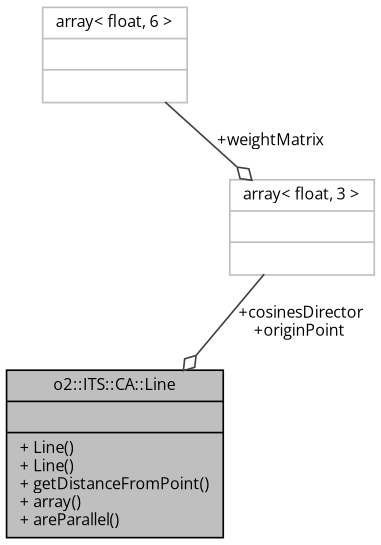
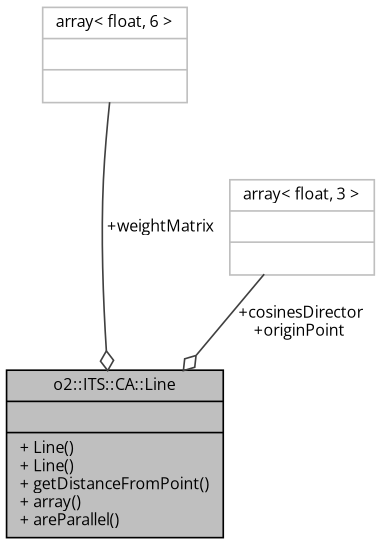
edge "array< float, 6 >" -> "array< float, 3 >": now "array< float, 6 >" -> "o2::ITS::CA::Line"
